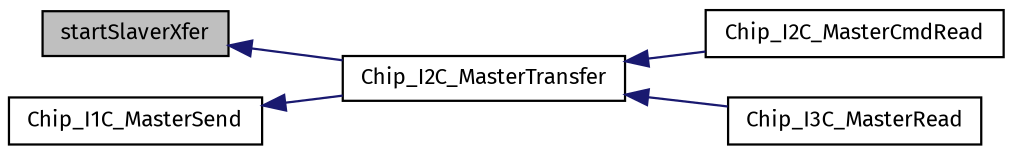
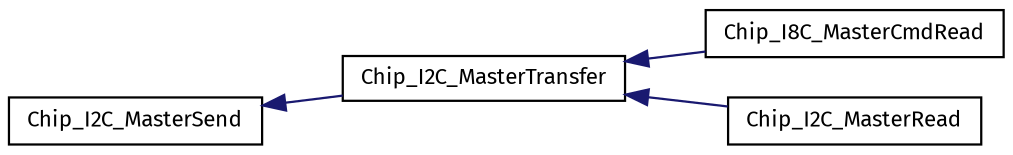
node "startSlaverXfer": removed
node "Chip_I2C_MasterCmdRead": label "Chip_I2C_MasterCmdRead" -> "Chip_I8C_MasterCmdRead"
node "Chip_I1C_MasterSend": label "Chip_I1C_MasterSend" -> "Chip_I2C_MasterSend"
node "Chip_I3C_MasterRead": label "Chip_I3C_MasterRead" -> "Chip_I2C_MasterRead"
